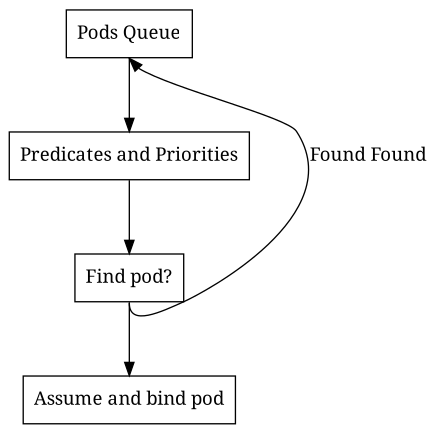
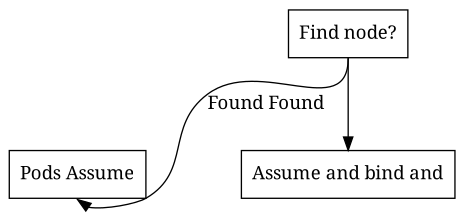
node "Pods Queue": label "Pods Queue" -> "Pods Assume"
node "Predicates and Priorities": removed
node "Find pod?": label "Find pod?" -> "Find node?"
node "Assume and bind pod": label "Assume and bind pod" -> "Assume and bind and"
